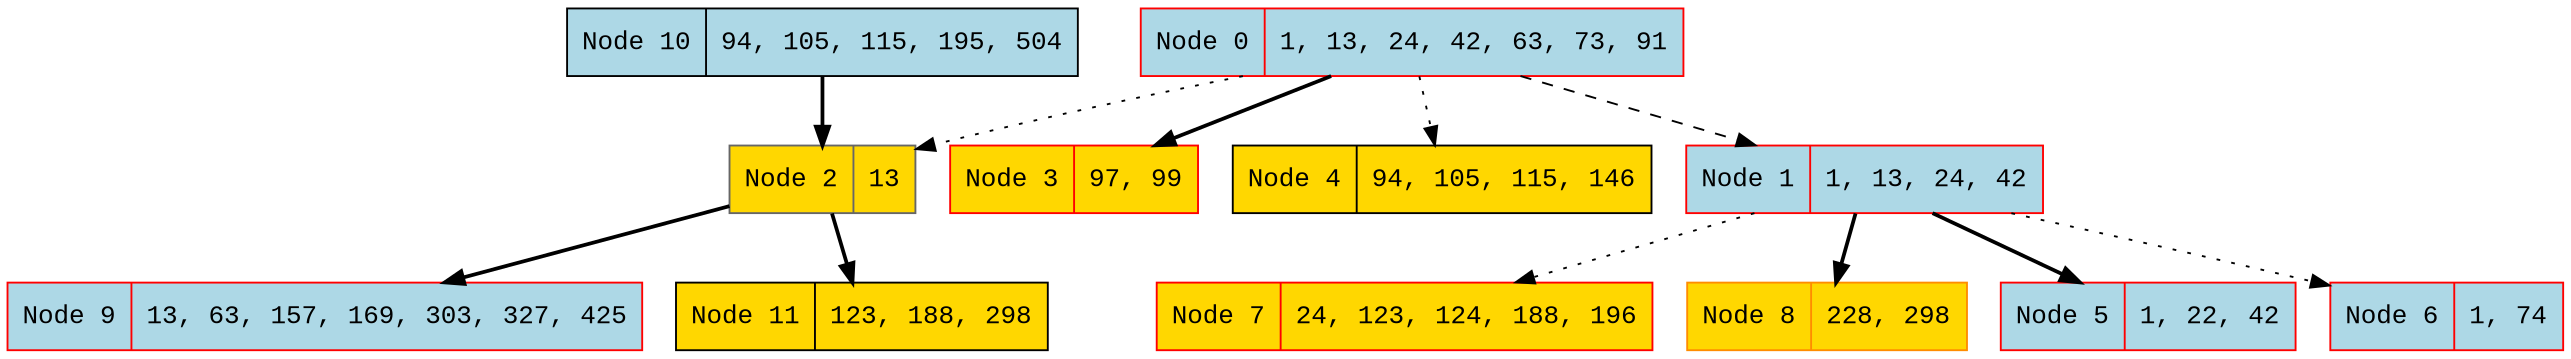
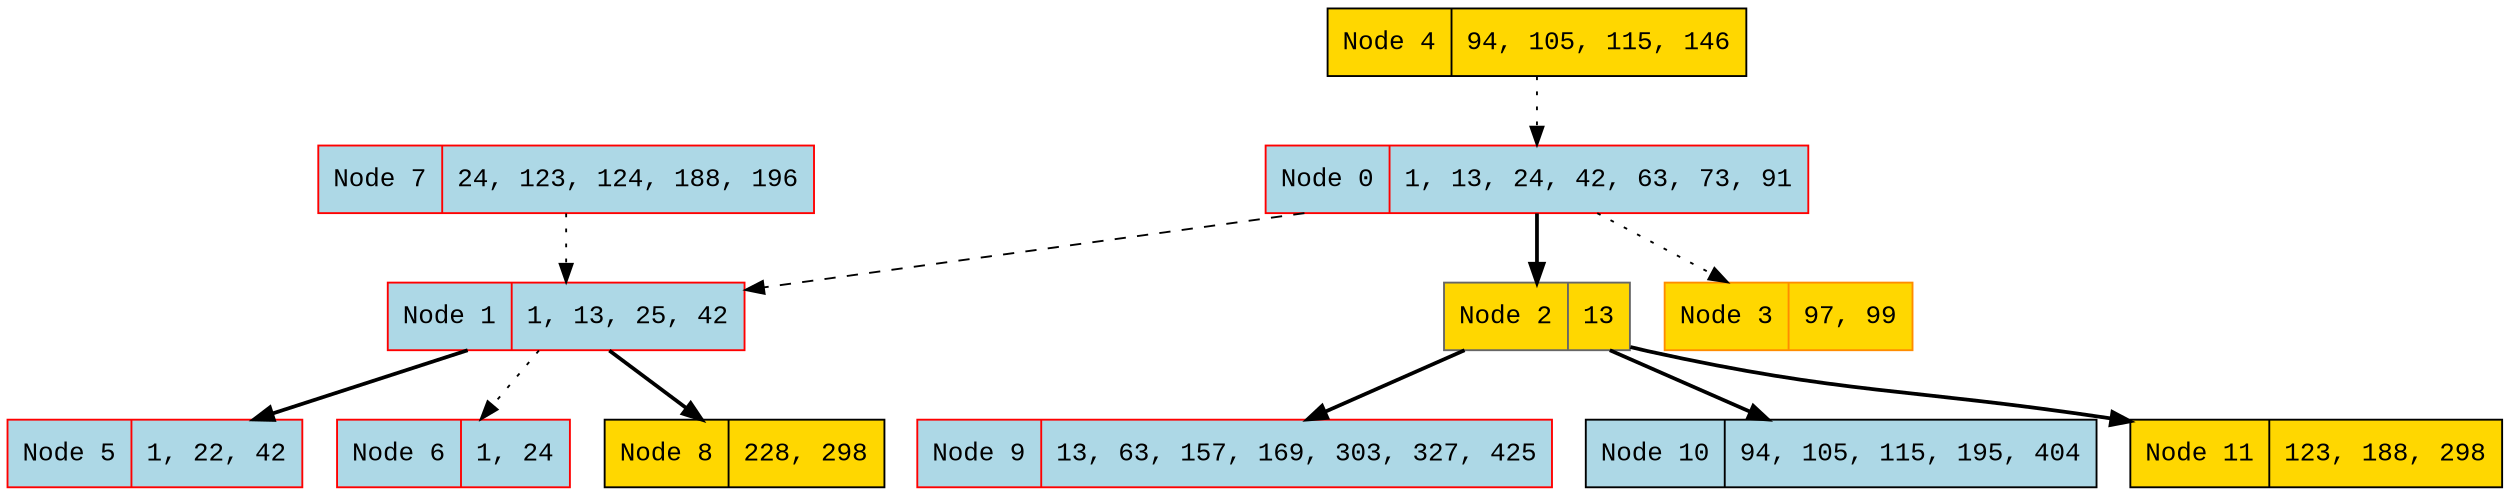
node "Node 10": text "94, 105, 115, 195, 504" -> "94, 105, 115, 195, 404"
edge "Node 10" -> "Node 2": reversed
edge "Node 0" -> "Node 4": reversed
edge "Node 0" -> "Node 3": style bold -> dotted
edge "Node 0" -> "Node 2": style dotted -> bold
node "Node 1": text "1, 13, 24, 42" -> "1, 13, 25, 42"
node "Node 3": color red -> darkorange
edge "Node 1" -> "Node 7": reversed
node "Node 6": text "1, 74" -> "1, 24"
node "Node 7": fillcolor gold -> lightblue
node "Node 8": color darkorange -> black
